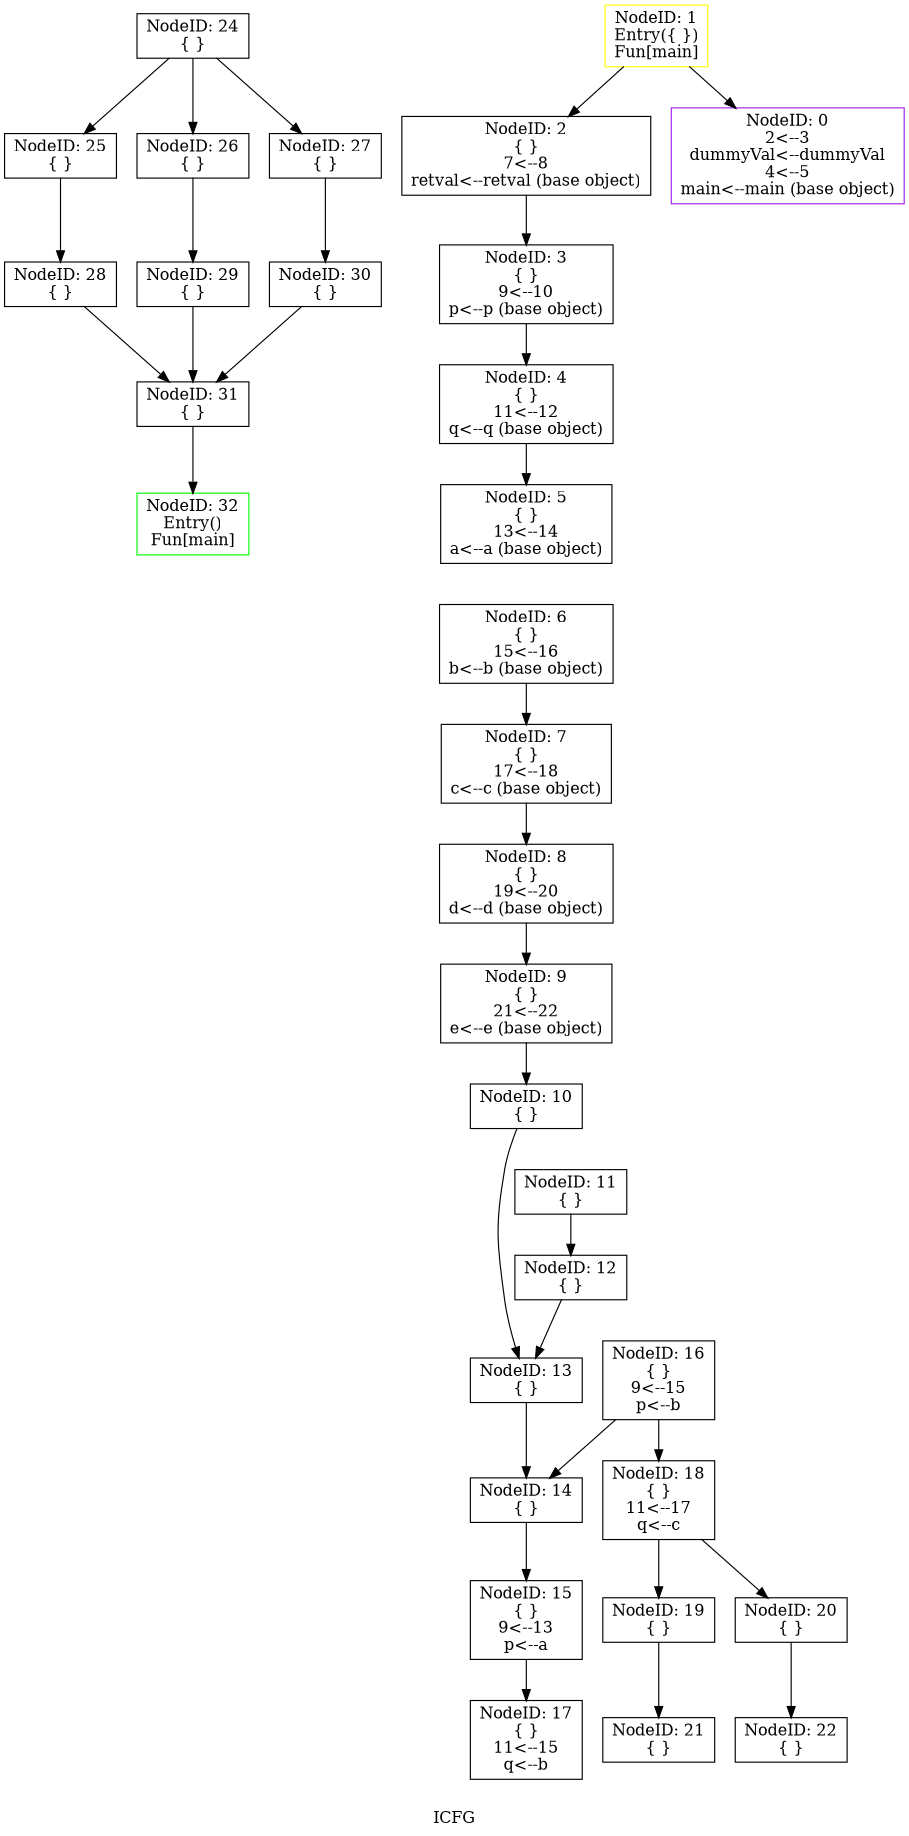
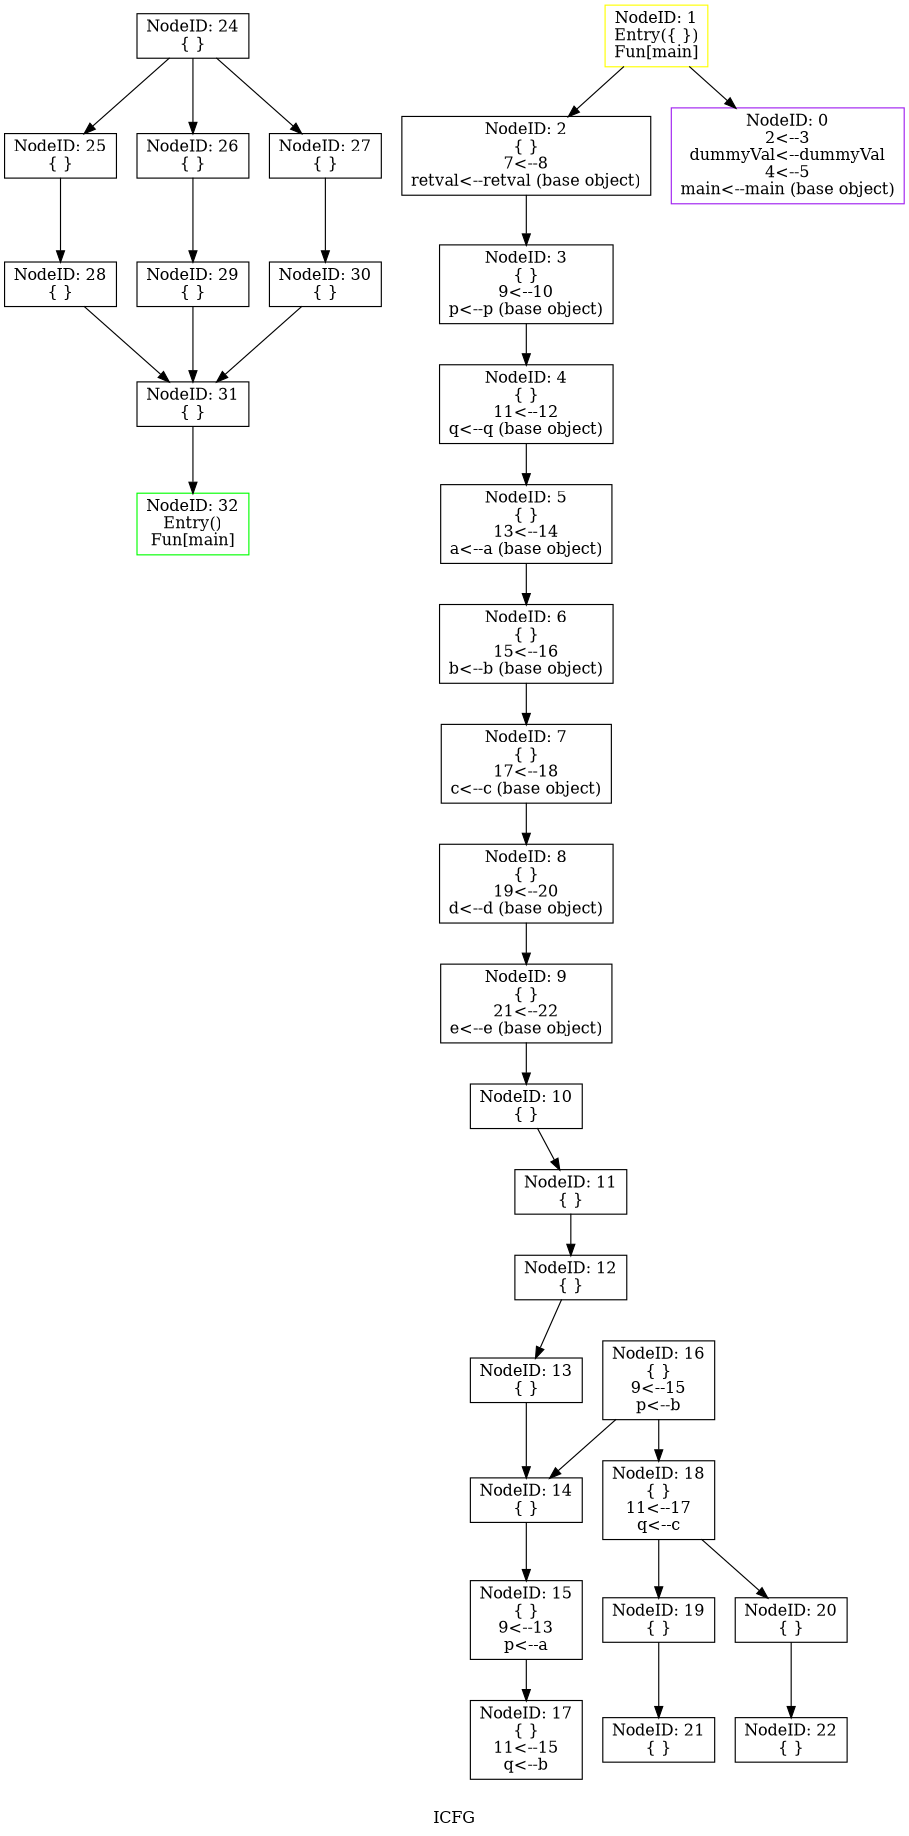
edge "NodeID: 5" -> "NodeID: 6": added
edge "NodeID: 10" -> "NodeID: 13": now "NodeID: 10" -> "NodeID: 11"
